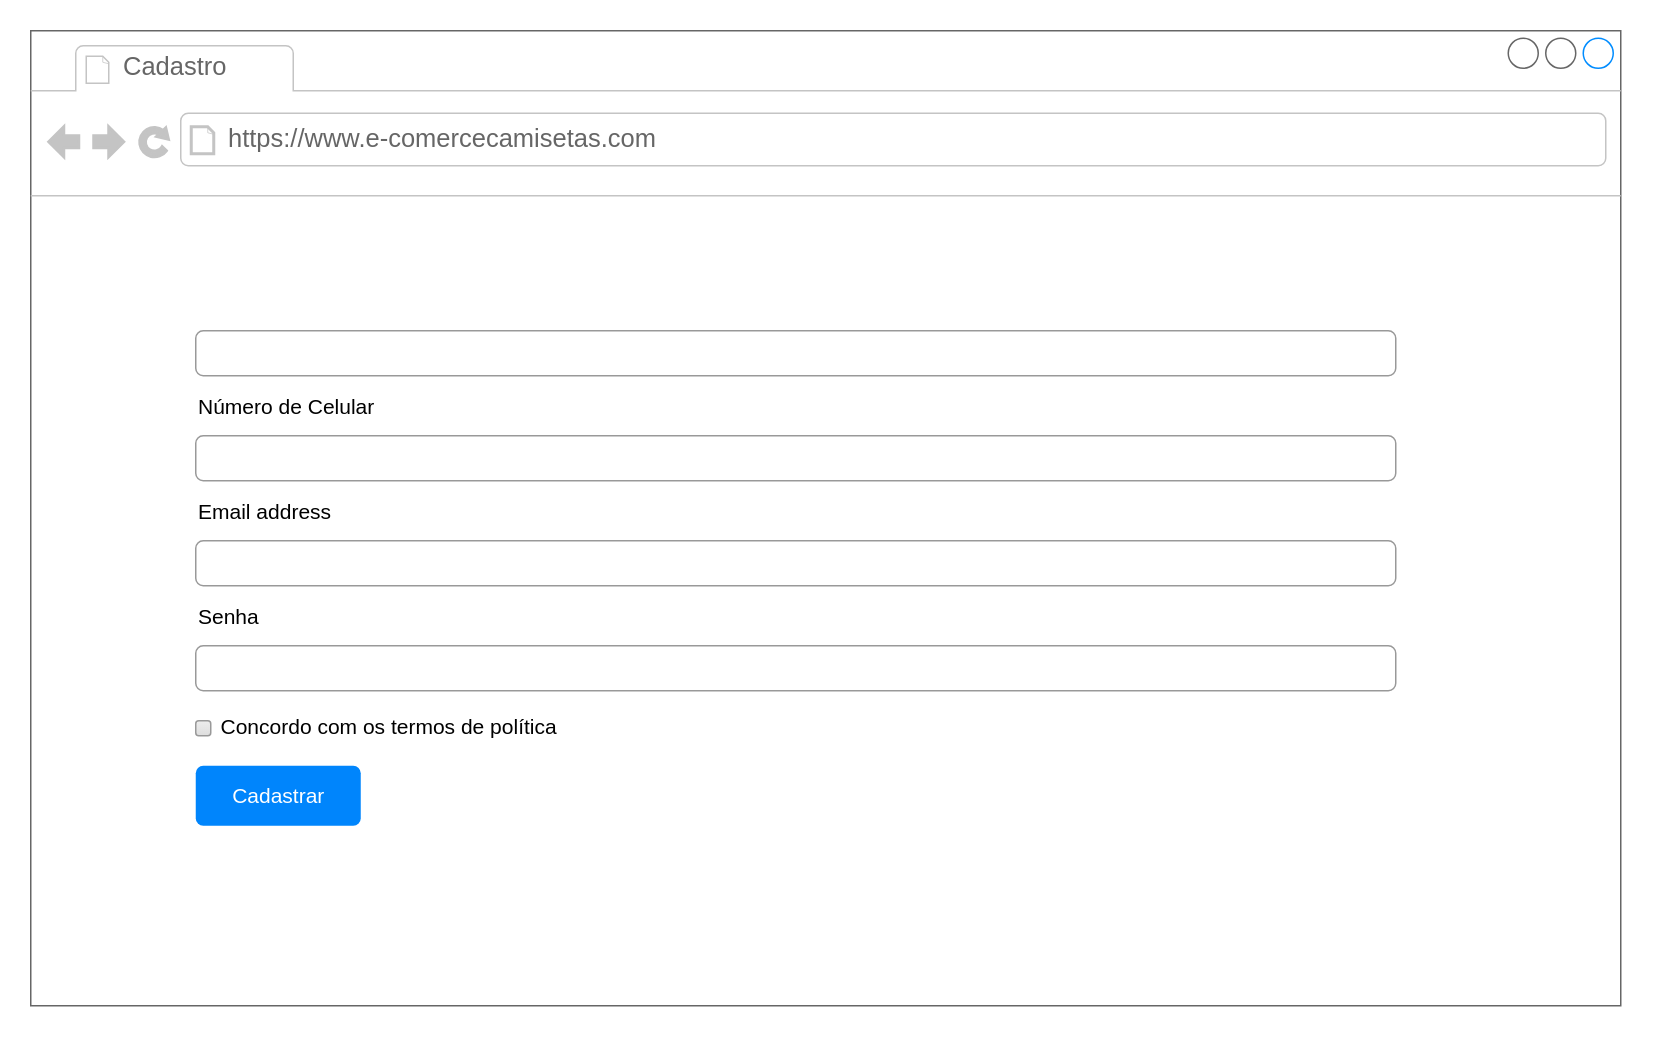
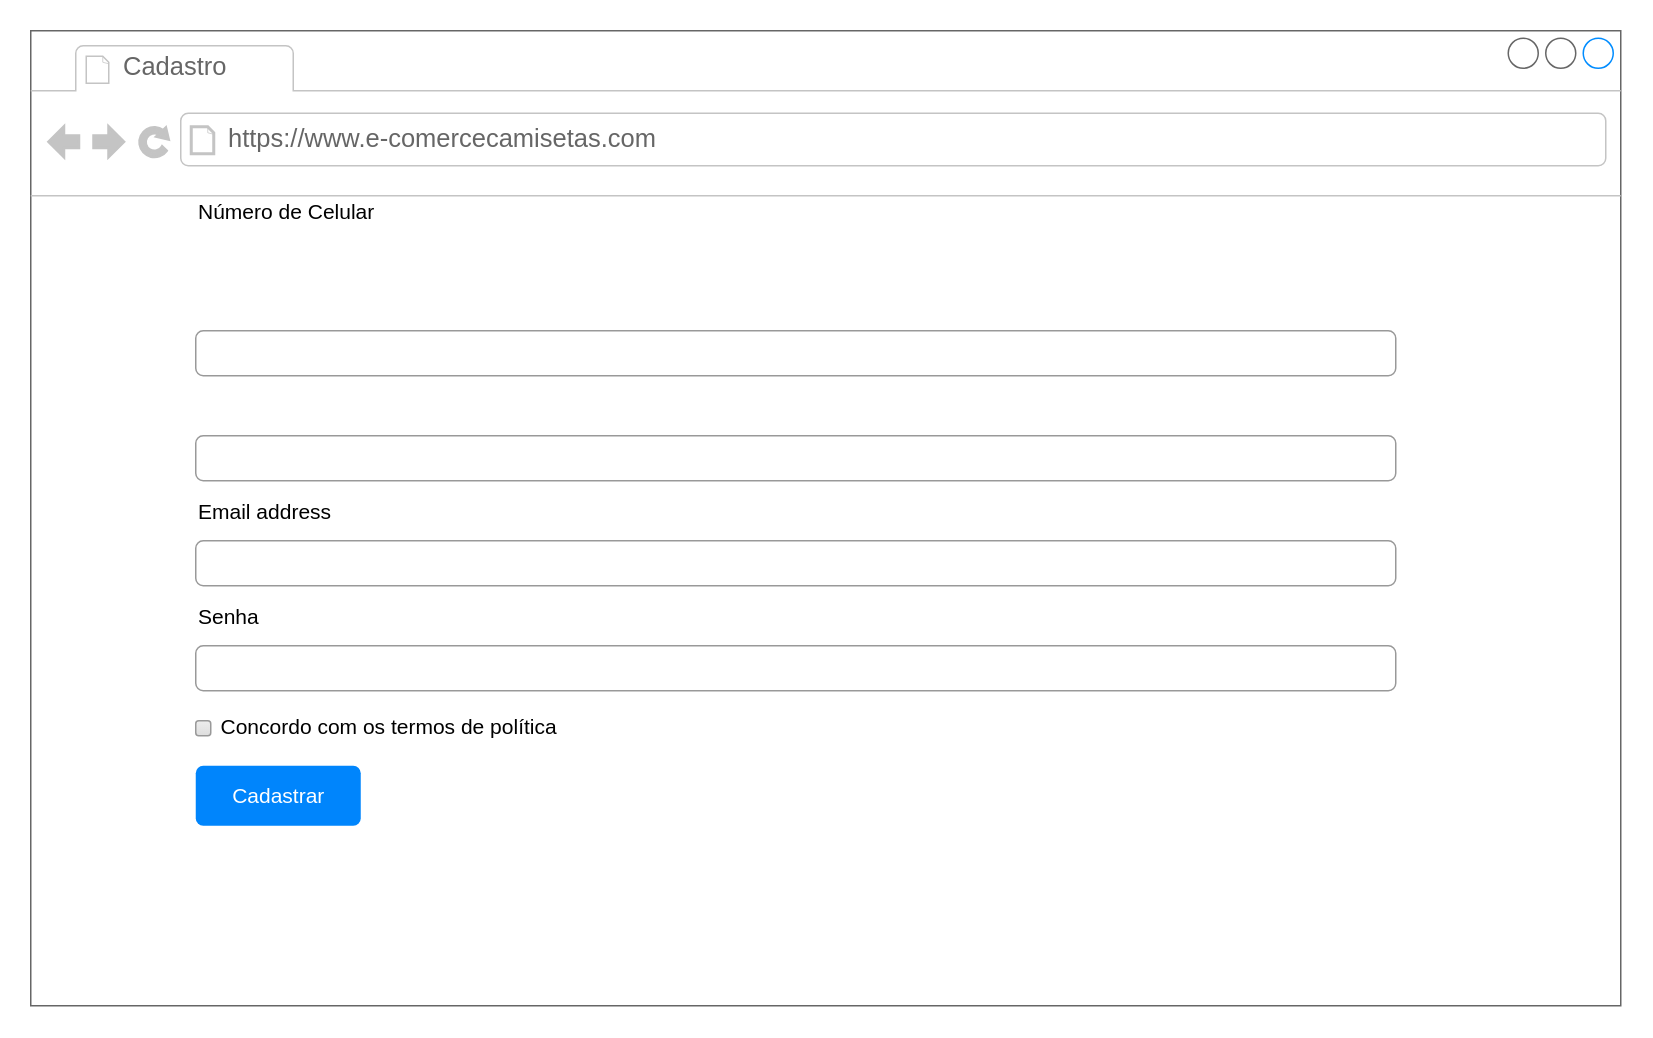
node "Número de Celular": moved (391, 406) -> (391, 211)
